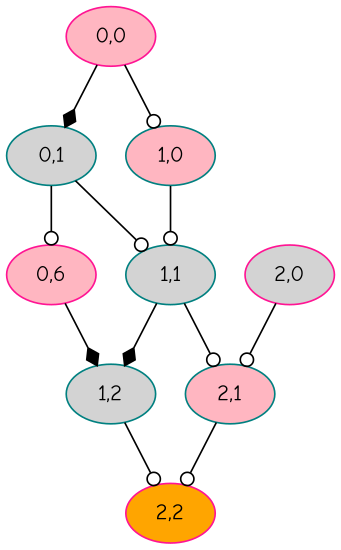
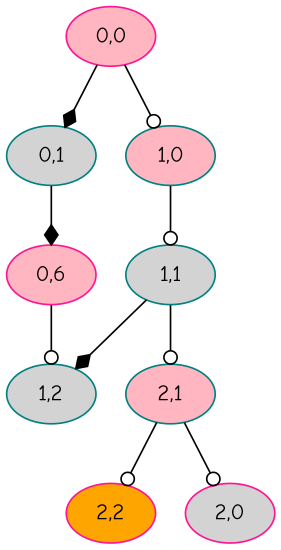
edge "0,1" -> "0,6": arrowhead odot -> diamond
edge "0,1" -> "1,1": removed
edge "0,6" -> "1,2": arrowhead diamond -> odot
edge "2,0" -> "2,1": reversed
edge "1,2" -> "2,2": removed
